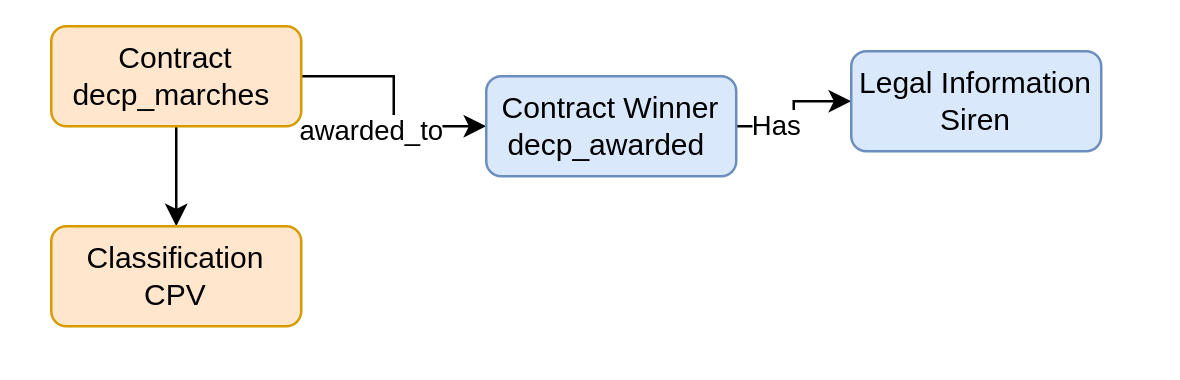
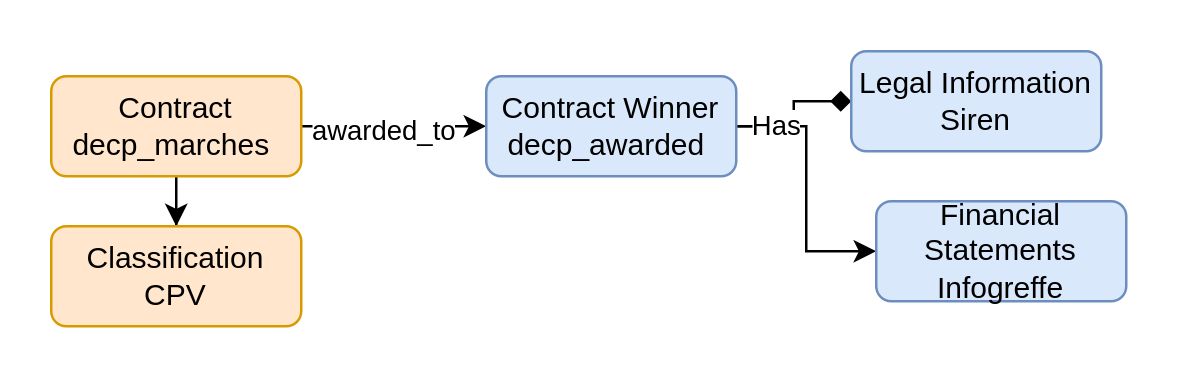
node "Contract decp_marches": moved (176, 76) -> (176, 126)
edge "Contract Winner decp_awarded" -> "Legal Information Siren": arrowhead classic -> diamond
edge "Contract Winner decp_awarded" -> "Financial Statements Infogreffe": added
node "Financial Statements Infogreffe": added
